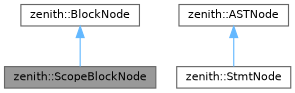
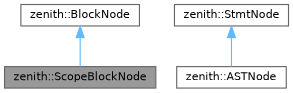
edge "zenith::StmtNode" -> "zenith::ASTNode": reversed
